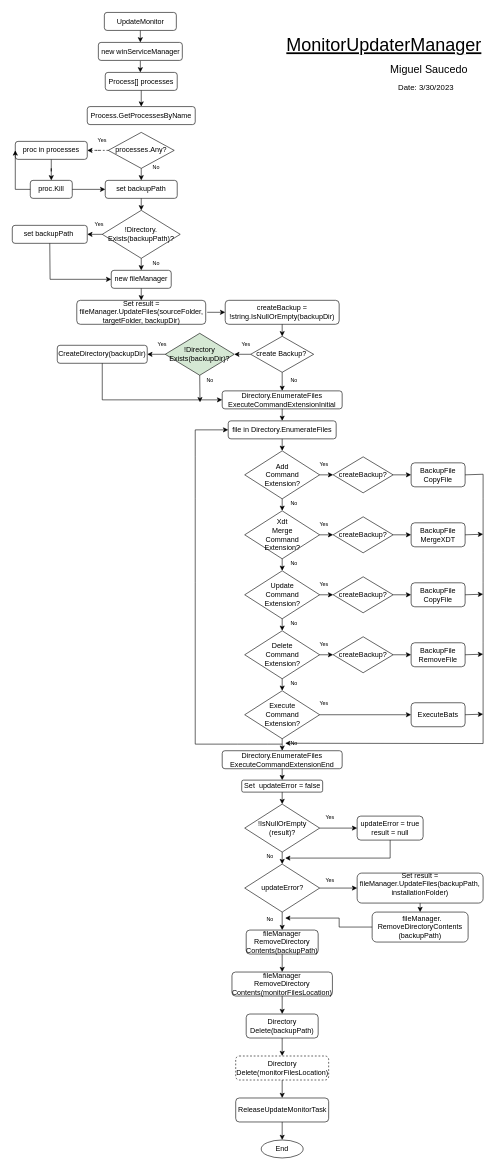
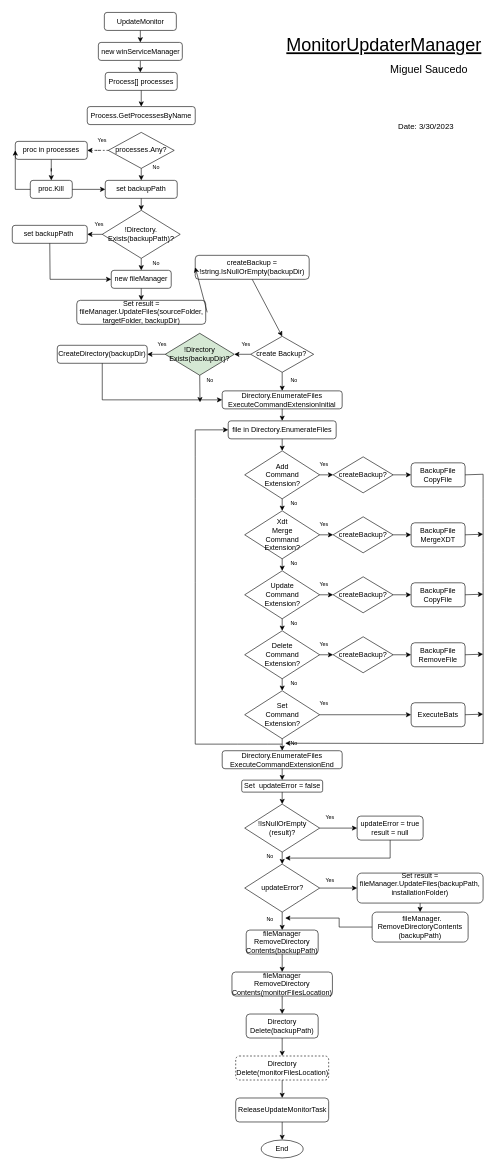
node "Date: 3/30/2023": moved (426, 87) -> (426, 126)
node "createBackup = !string.IsNullOrEmpty(backupDir)": moved (282, 312) -> (252, 267)
node "Execute Command Extension?": label "Execute Command Extension?" -> "Set Command Extension?"
